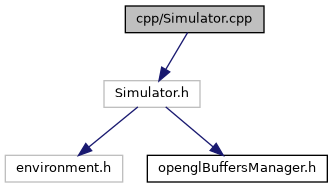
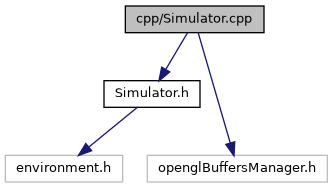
node "Simulator.h": color grey75 -> black
edge "Simulator.h" -> "openglBuffersManager.h": now "cpp/Simulator.cpp" -> "openglBuffersManager.h"
node "openglBuffersManager.h": color black -> grey75
